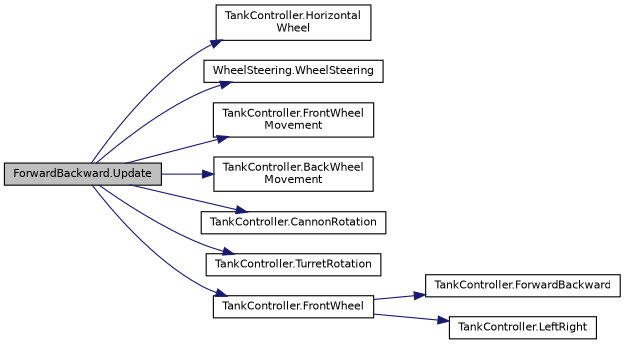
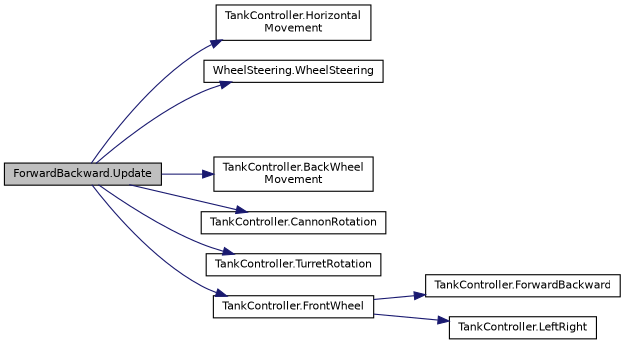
node "TankController.Horizontal Wheel": label "TankController.Horizontal Wheel" -> "TankController.Horizontal Movement"
node "TankController.FrontWheel Movement": removed
